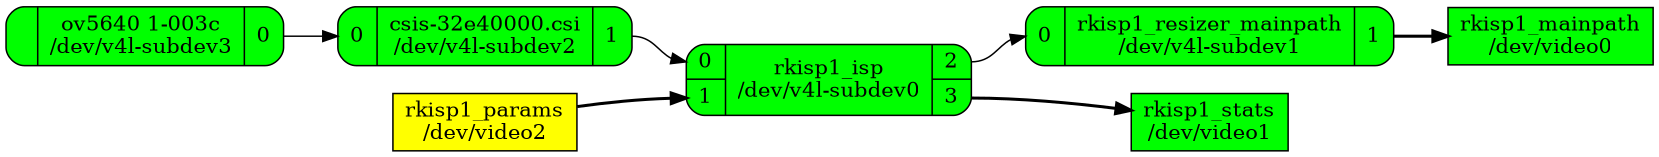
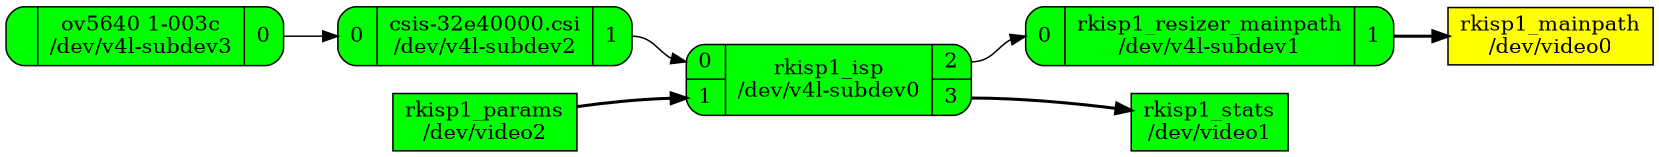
node "rkisp1_mainpath /dev/video0": fillcolor green -> yellow
node "rkisp1_params /dev/video2": fillcolor yellow -> green
